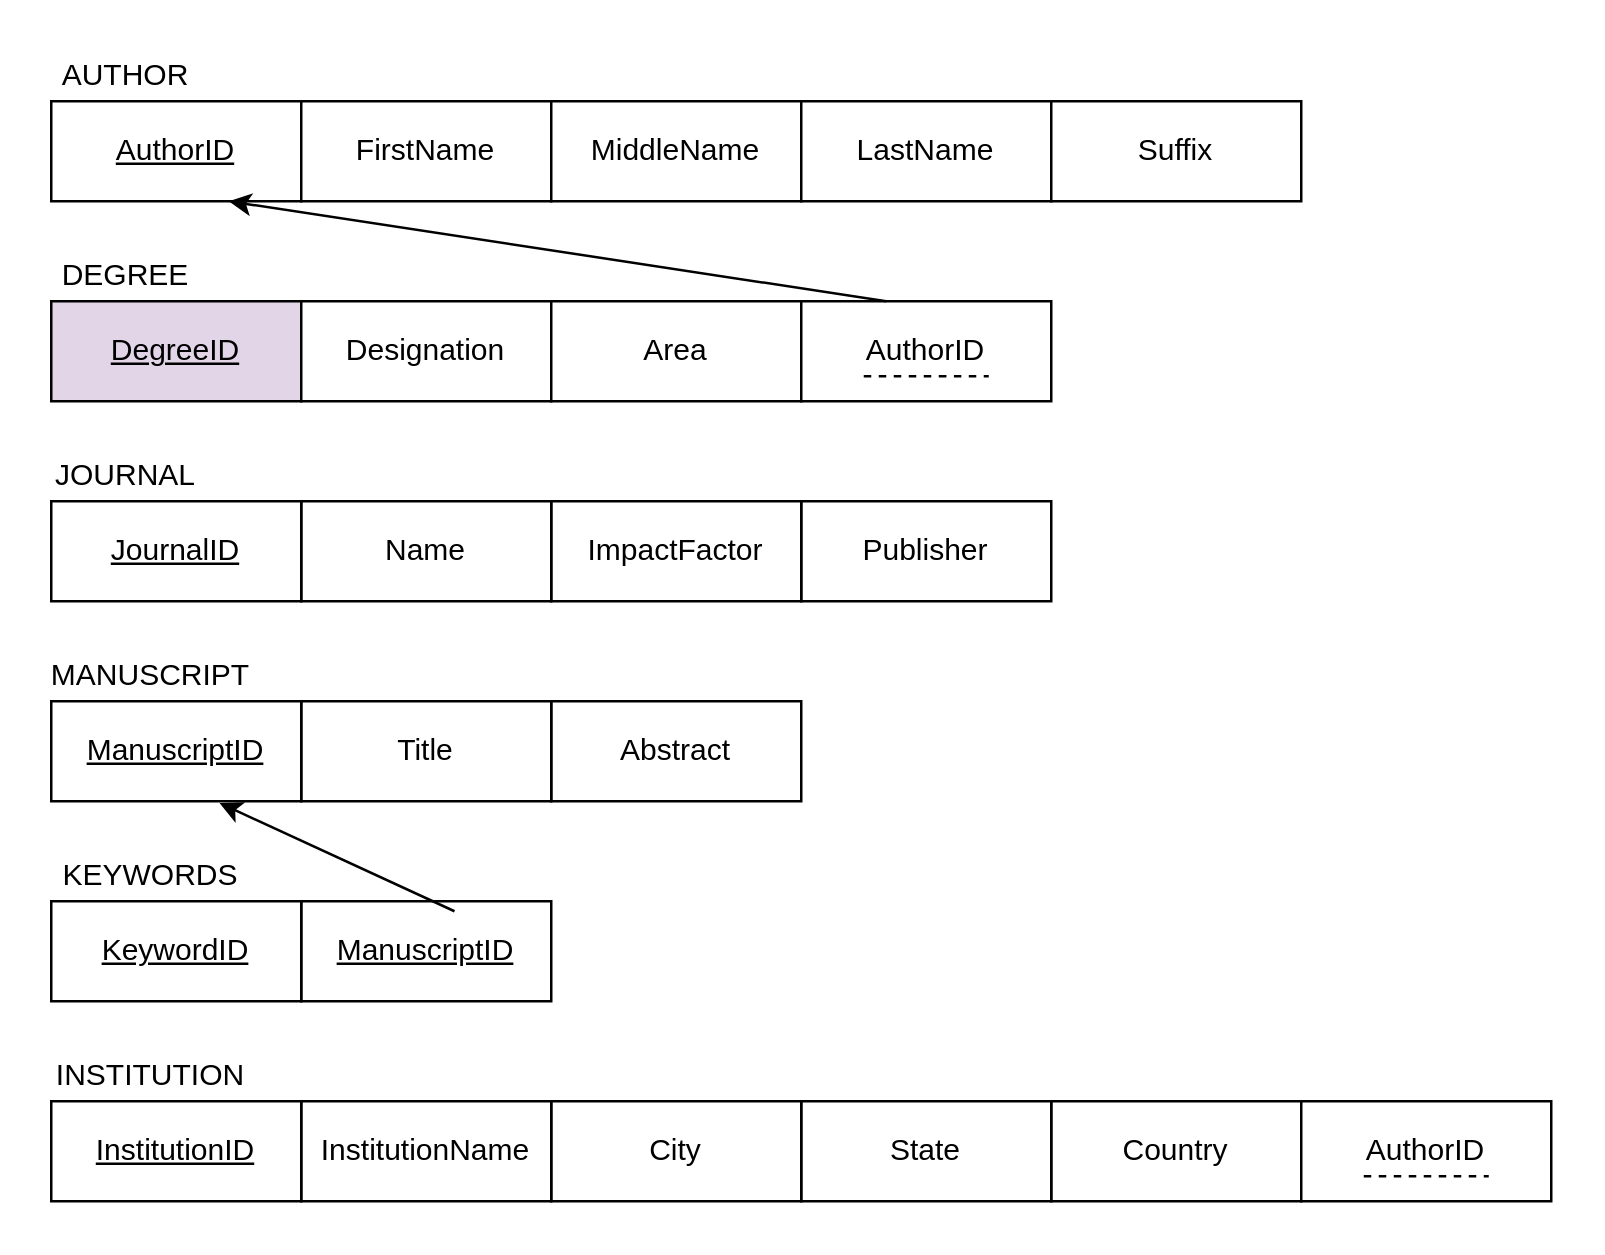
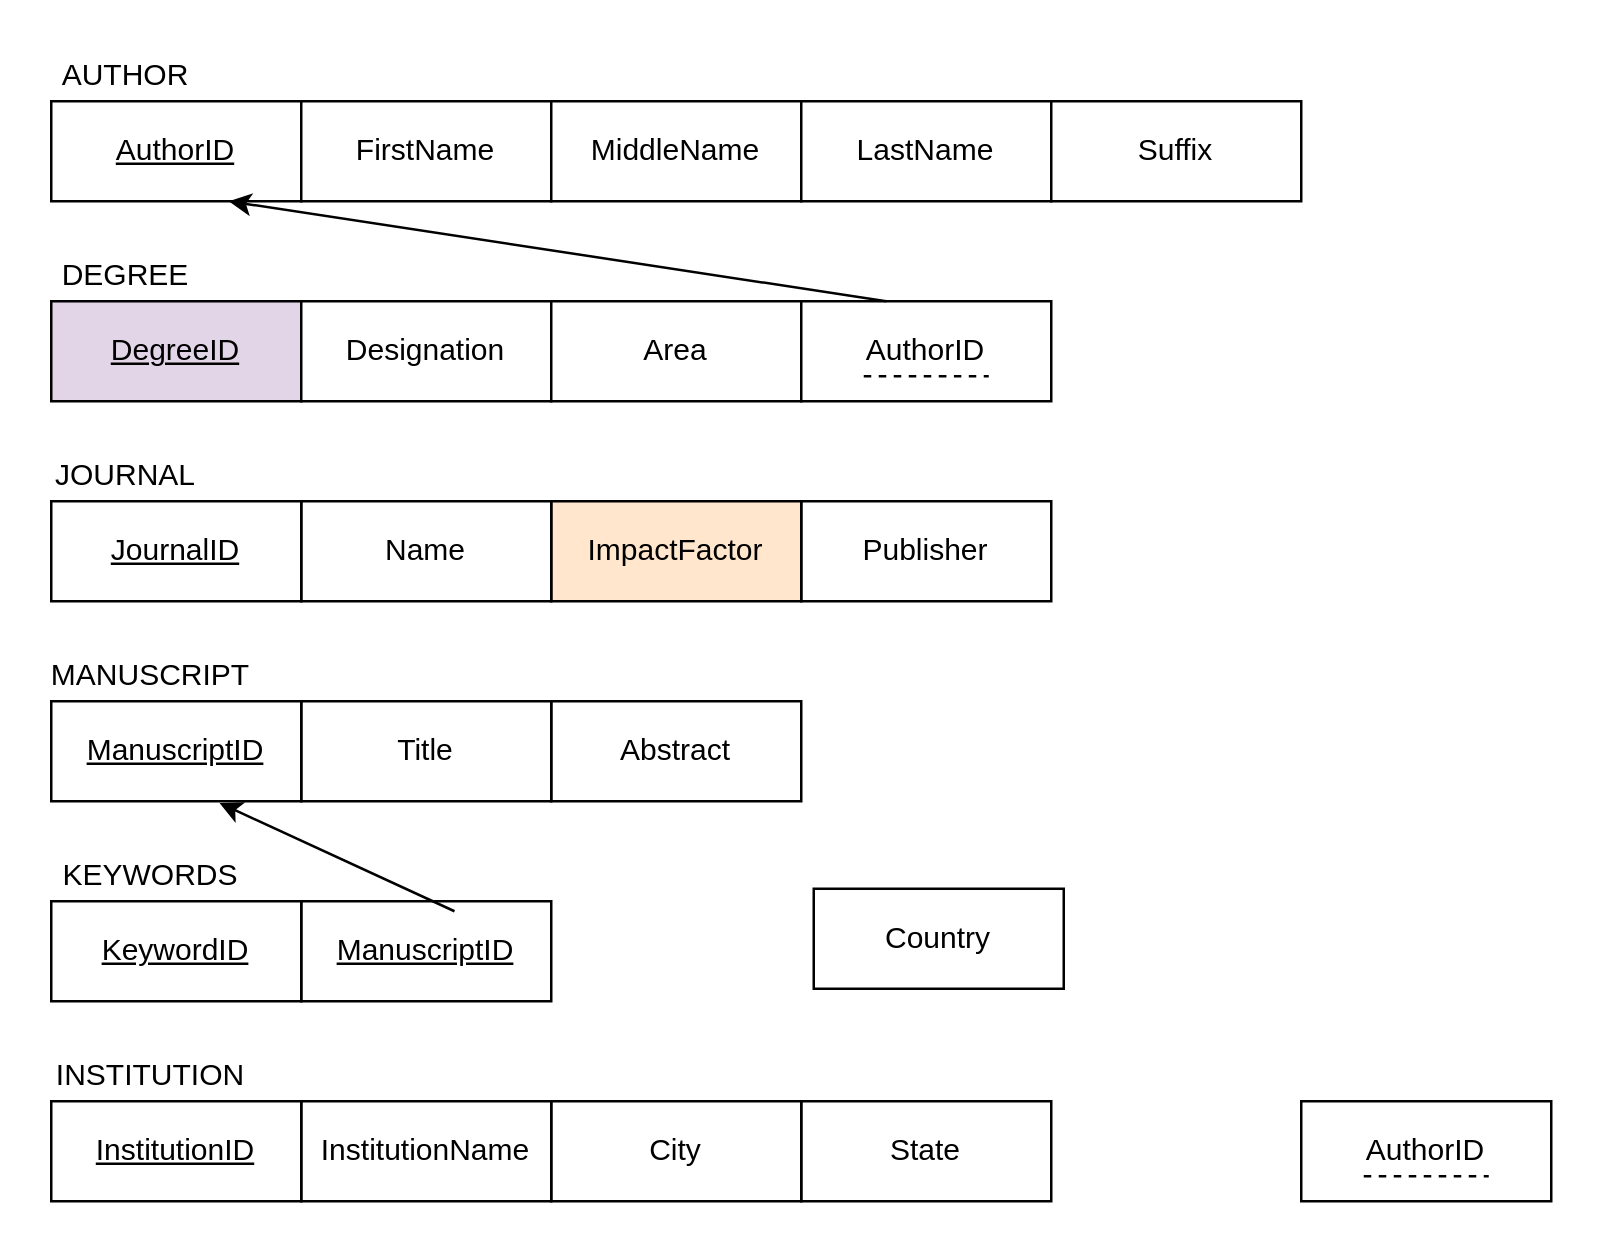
node "ImpactFactor": fillcolor #ffffff -> #ffe6cc
node "Country": moved (1176, 1151) -> (939, 939)
